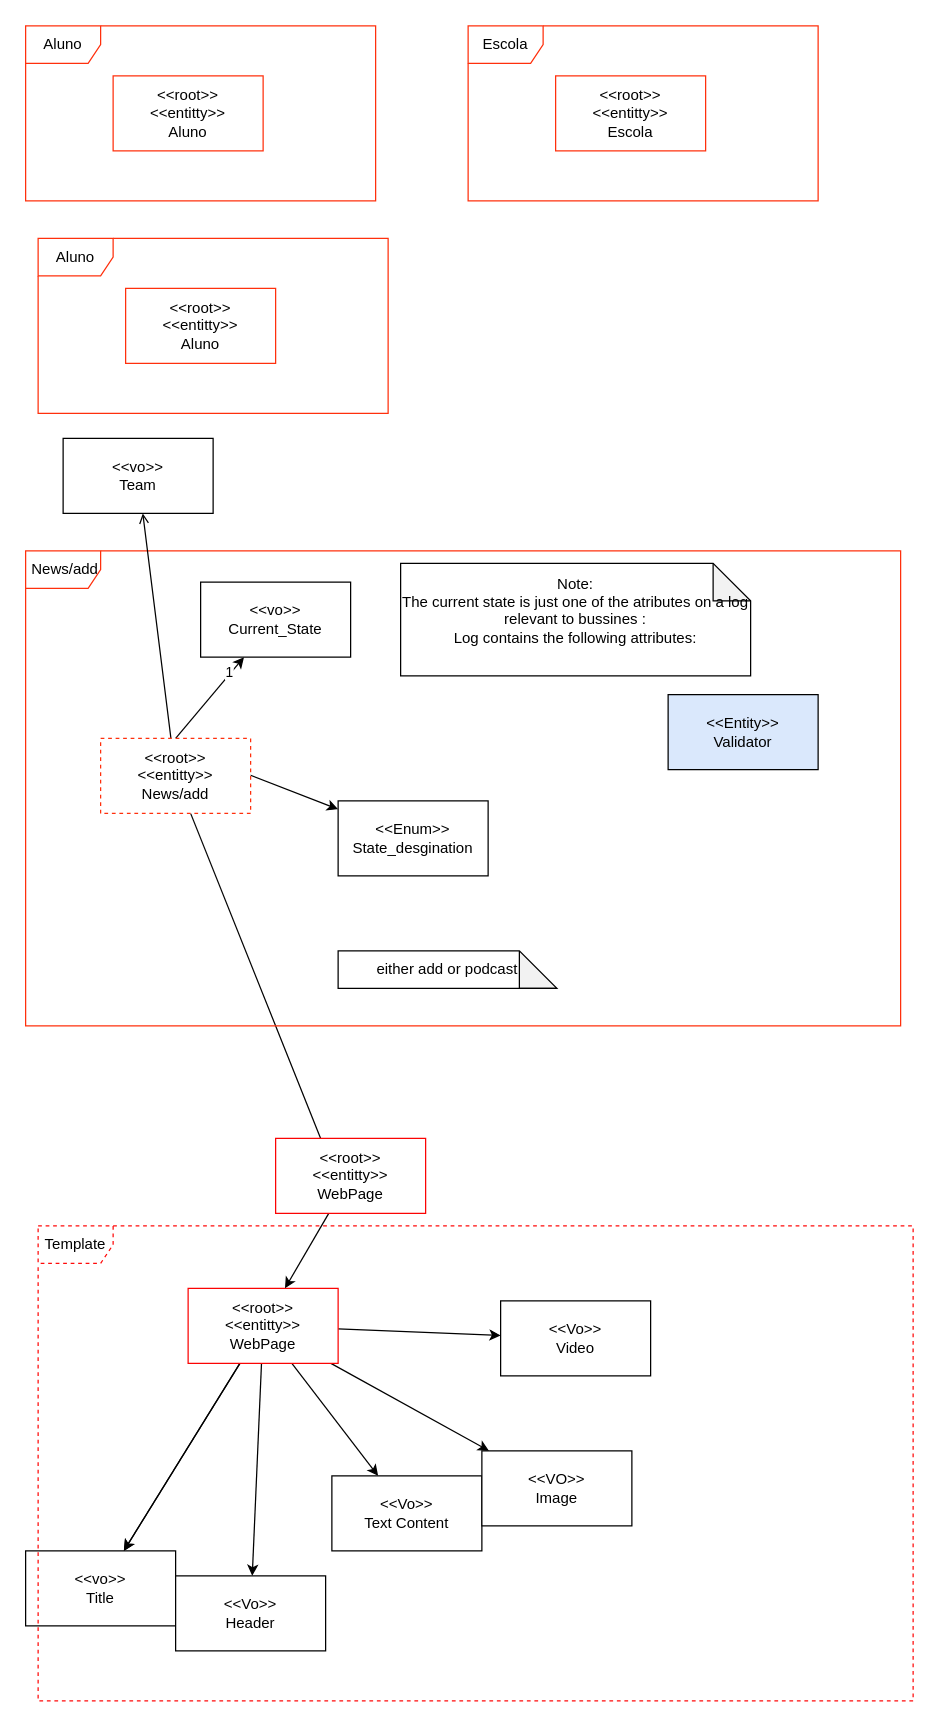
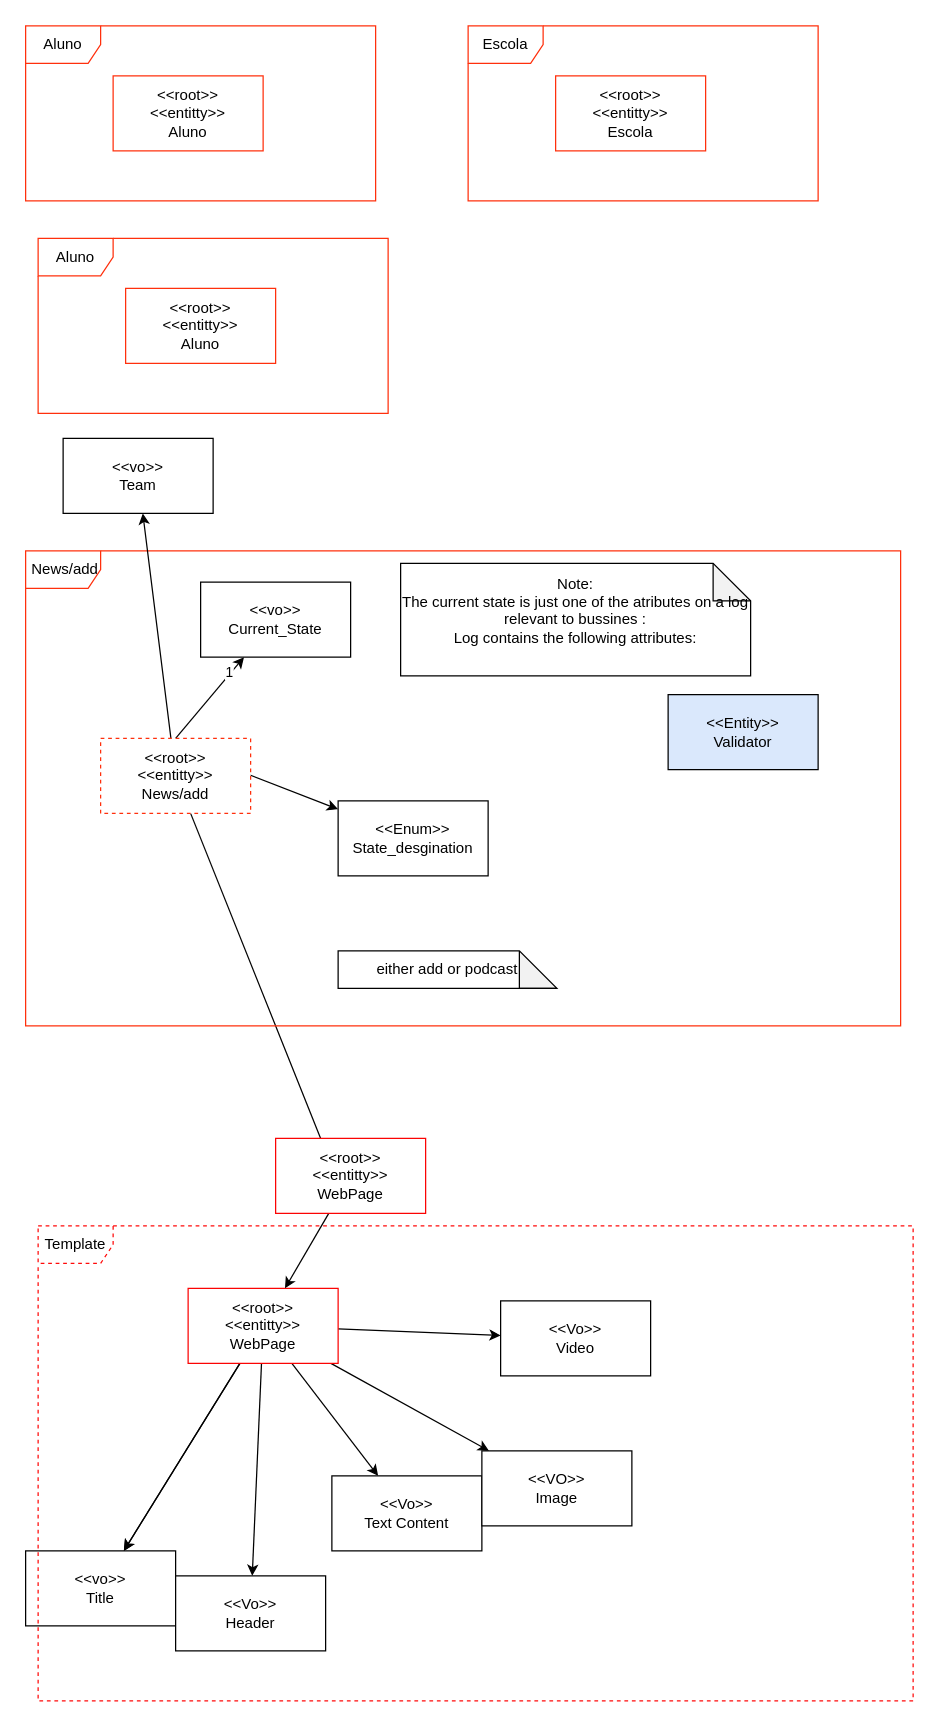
edge "<<root>> <<entitty>> News/add" -> "<<vo>> Team": arrowhead open -> classic
